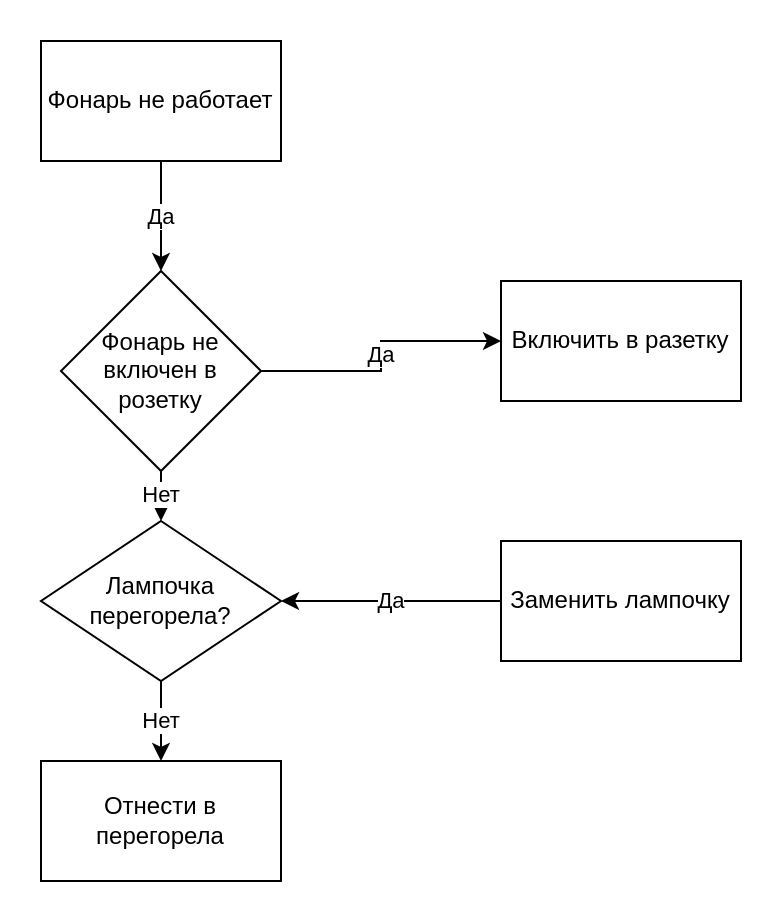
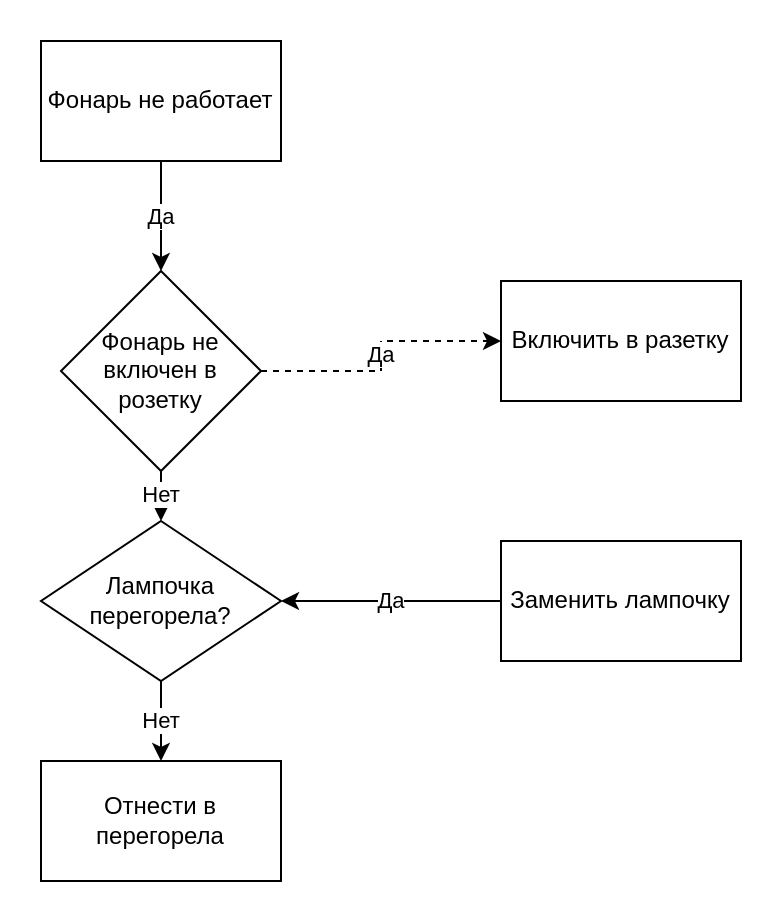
edge "Фонарь не включен в розетку" -> "Включить в разетку": style solid -> dashed
